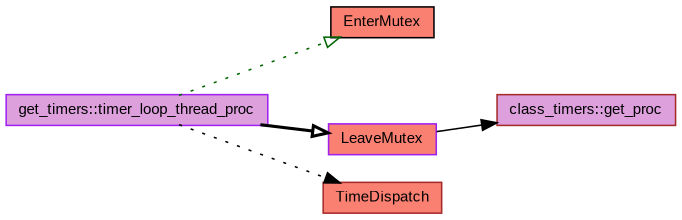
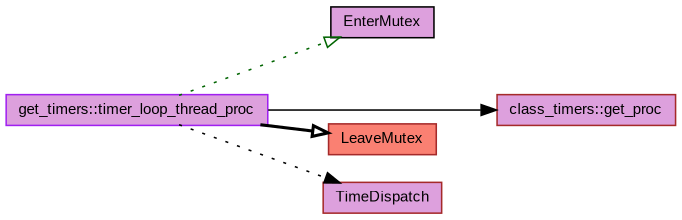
node "EnterMutex": fillcolor salmon -> plum
edge "LeaveMutex" -> "class_timers::get_proc": now "get_timers::timer_loop_thread_proc" -> "class_timers::get_proc"
node "LeaveMutex": color purple -> brown
node "TimeDispatch": fillcolor salmon -> plum
